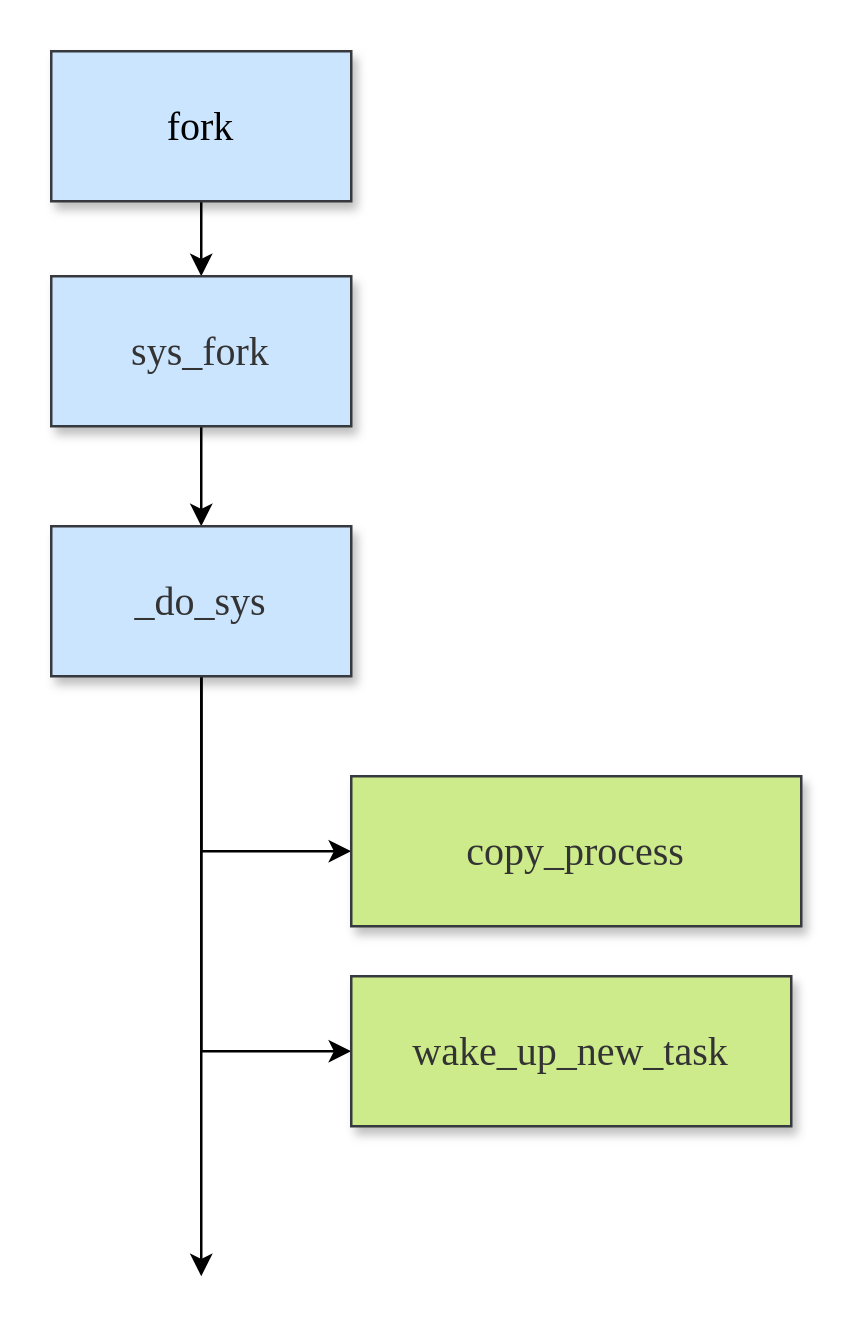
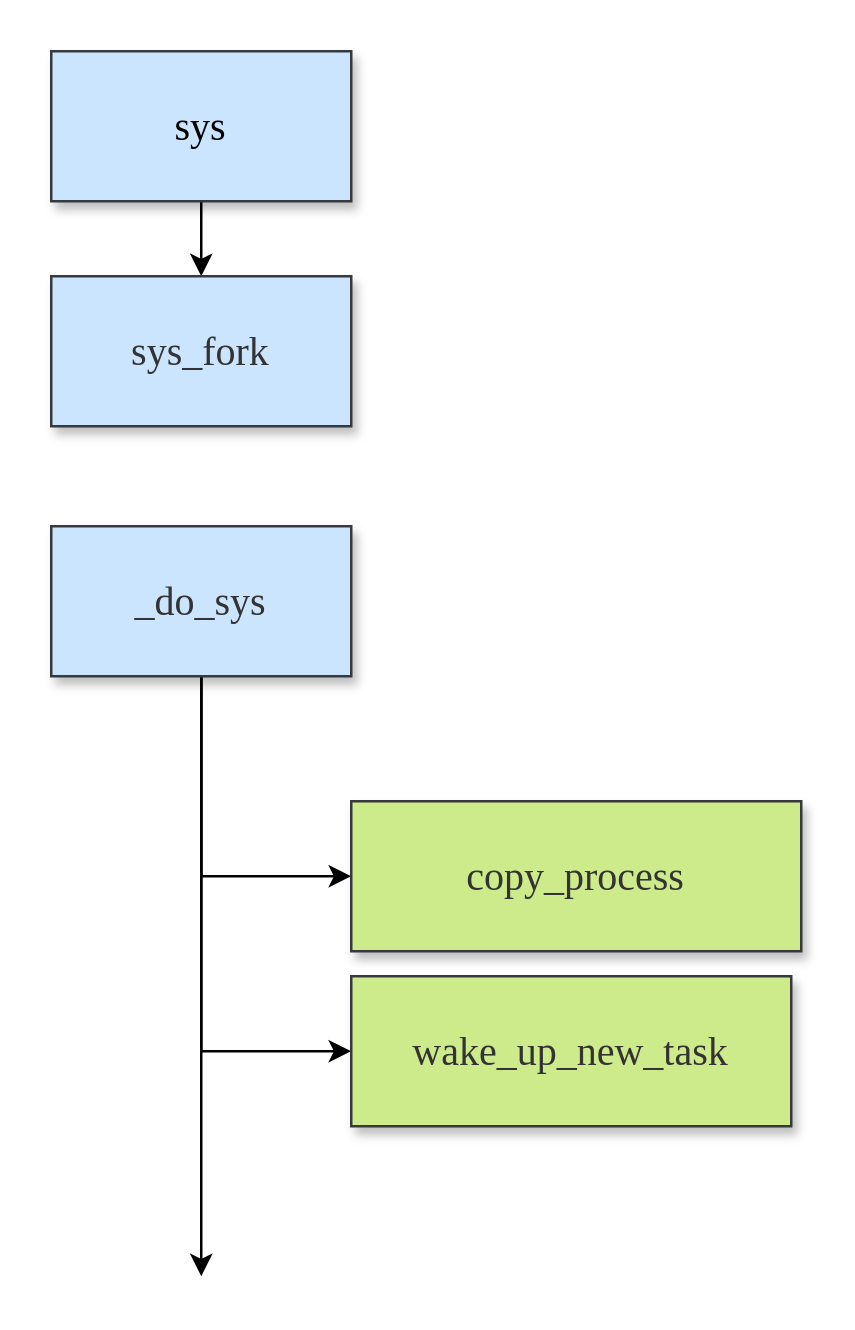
node "fork": label "fork" -> "sys"
edge "sys_fork" -> "_do_sys": removed
node "copy_process": moved (576, 851) -> (576, 876)
